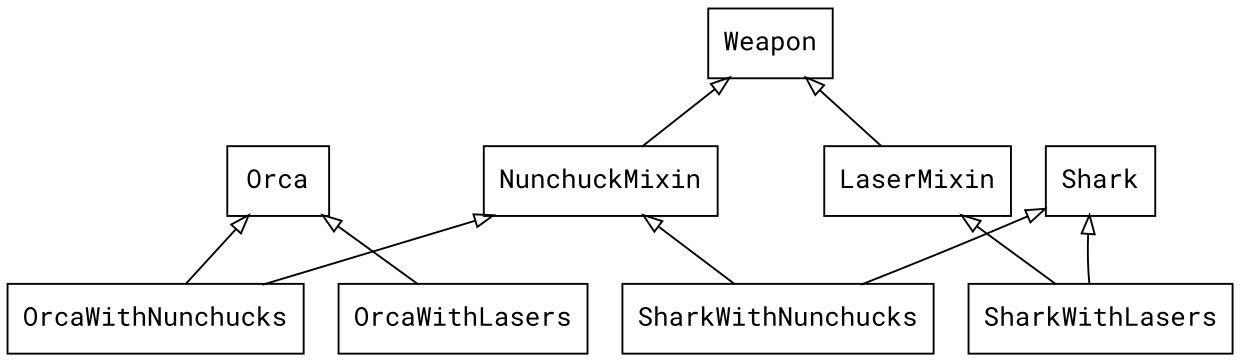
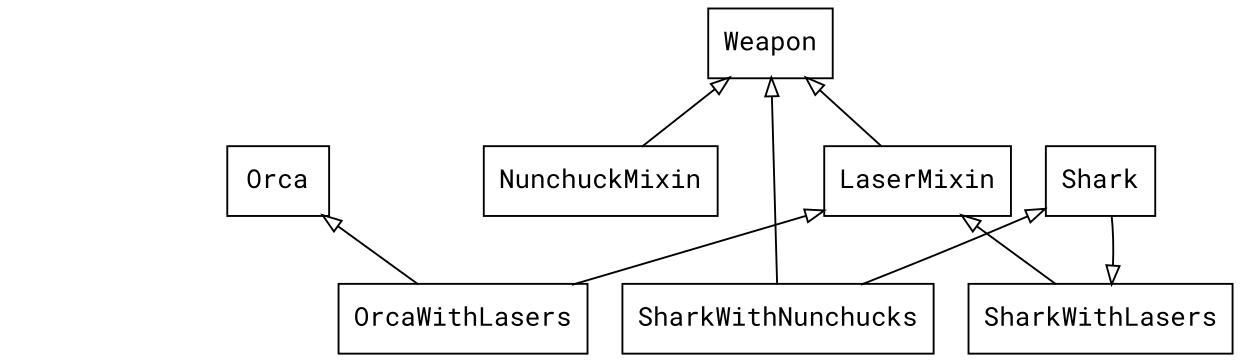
edge "OrcaWithLasers" -> "LaserMixin": added
edge "SharkWithNunchucks" -> "NunchuckMixin": now "SharkWithNunchucks" -> "Weapon"
edge "SharkWithLasers" -> "Shark": reversed
node "OrcaWithNunchucks": removed
